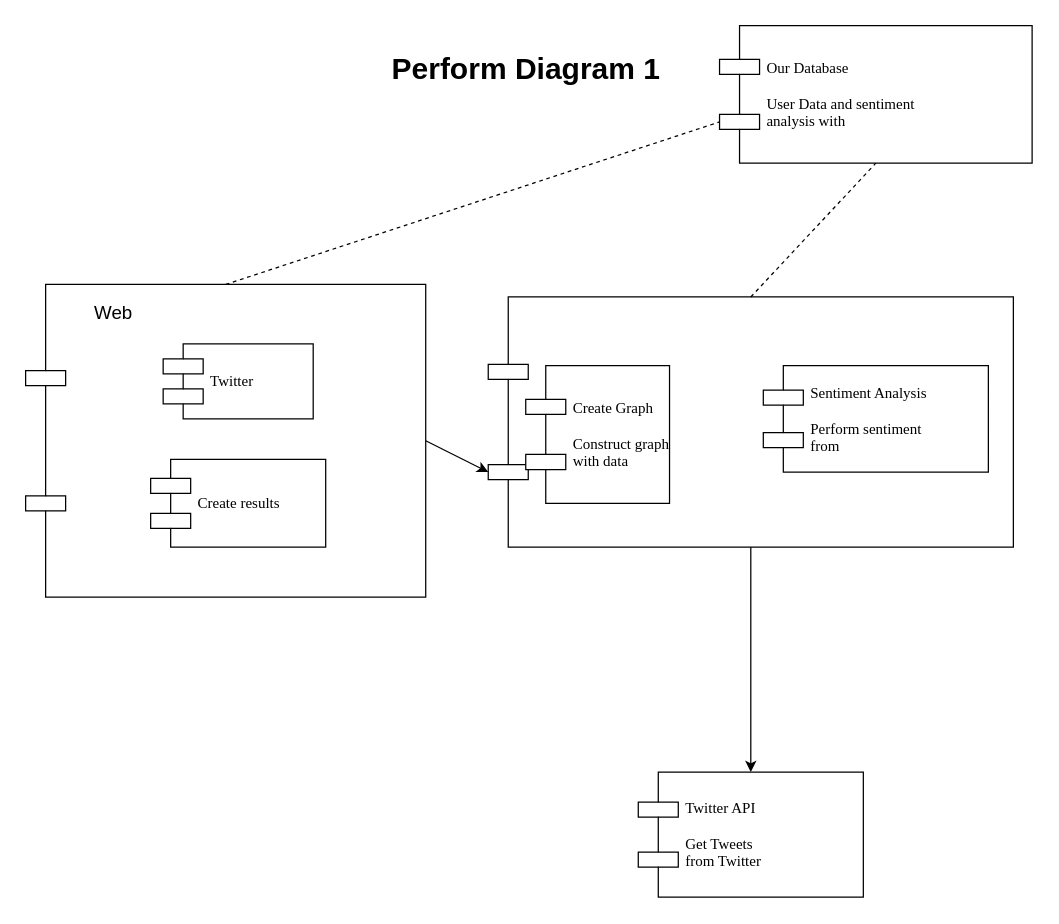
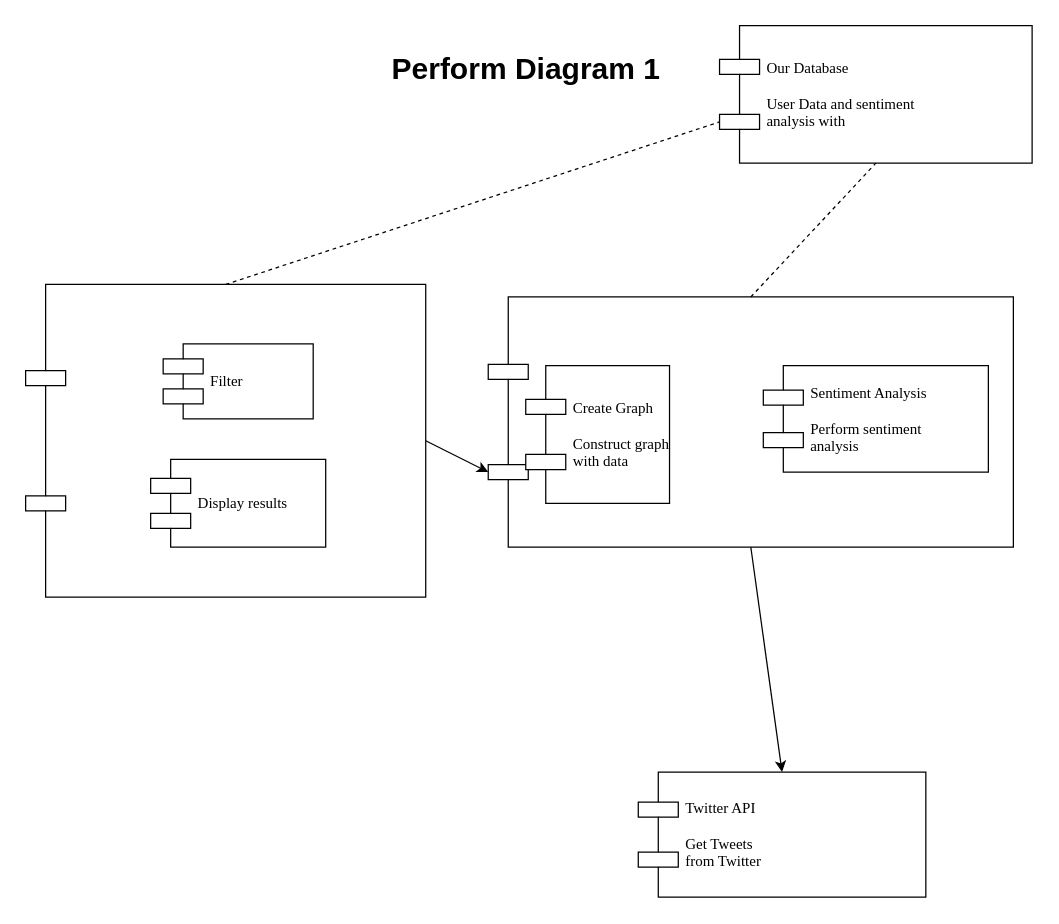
node "Web": removed
node "Twitter": label "Twitter" -> "Filter"
node "Sentiment Analysis Perform sentiment from": label "Sentiment Analysis Perform sentiment from" -> "Sentiment Analysis Perform sentiment analysis"
node "Create results": label "Create results" -> "Display results"
node "Twitter API Get Tweets from Twitter": size 225x125 -> 288x125
